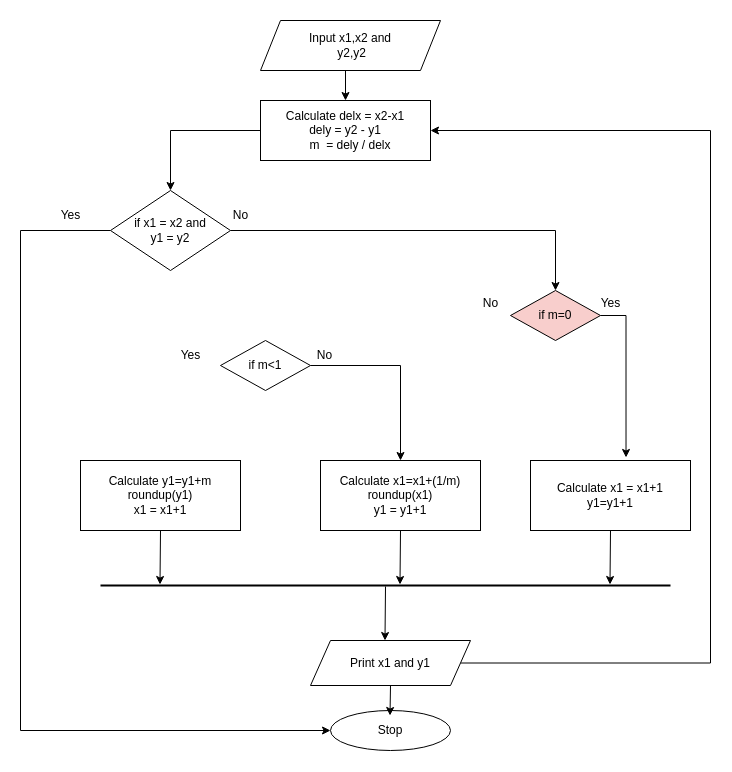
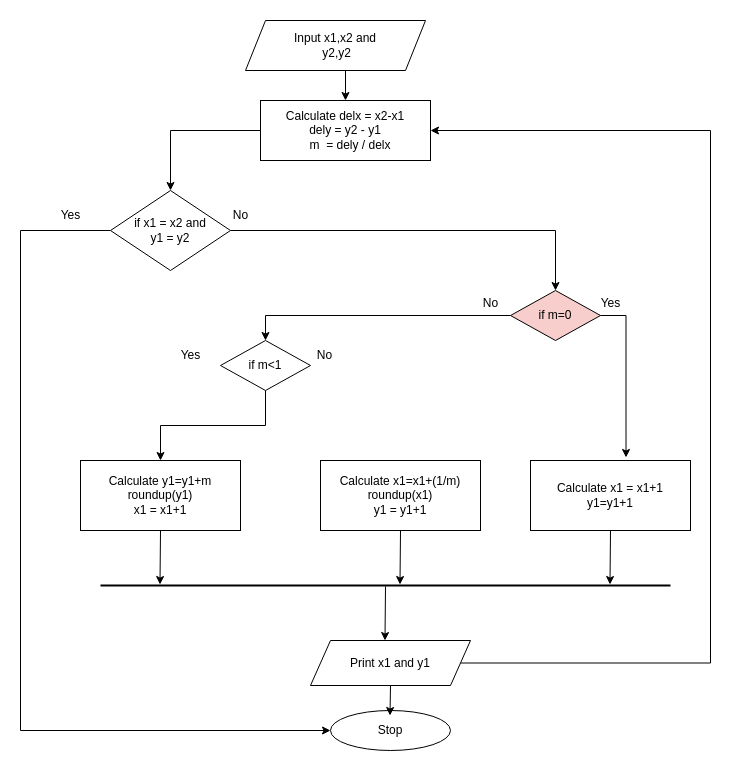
node "Input x1,x2 and y2,y2": moved (351, 46) -> (336, 46)
edge "if m=0" -> "if m<1": added
edge "if m<1" -> "Calculate x1=x1+(1/m)roundup(x1)y1 = y1+1": now "if m<1" -> "Calculate y1=y1+m roundup(y1) x1 = x1+1"
